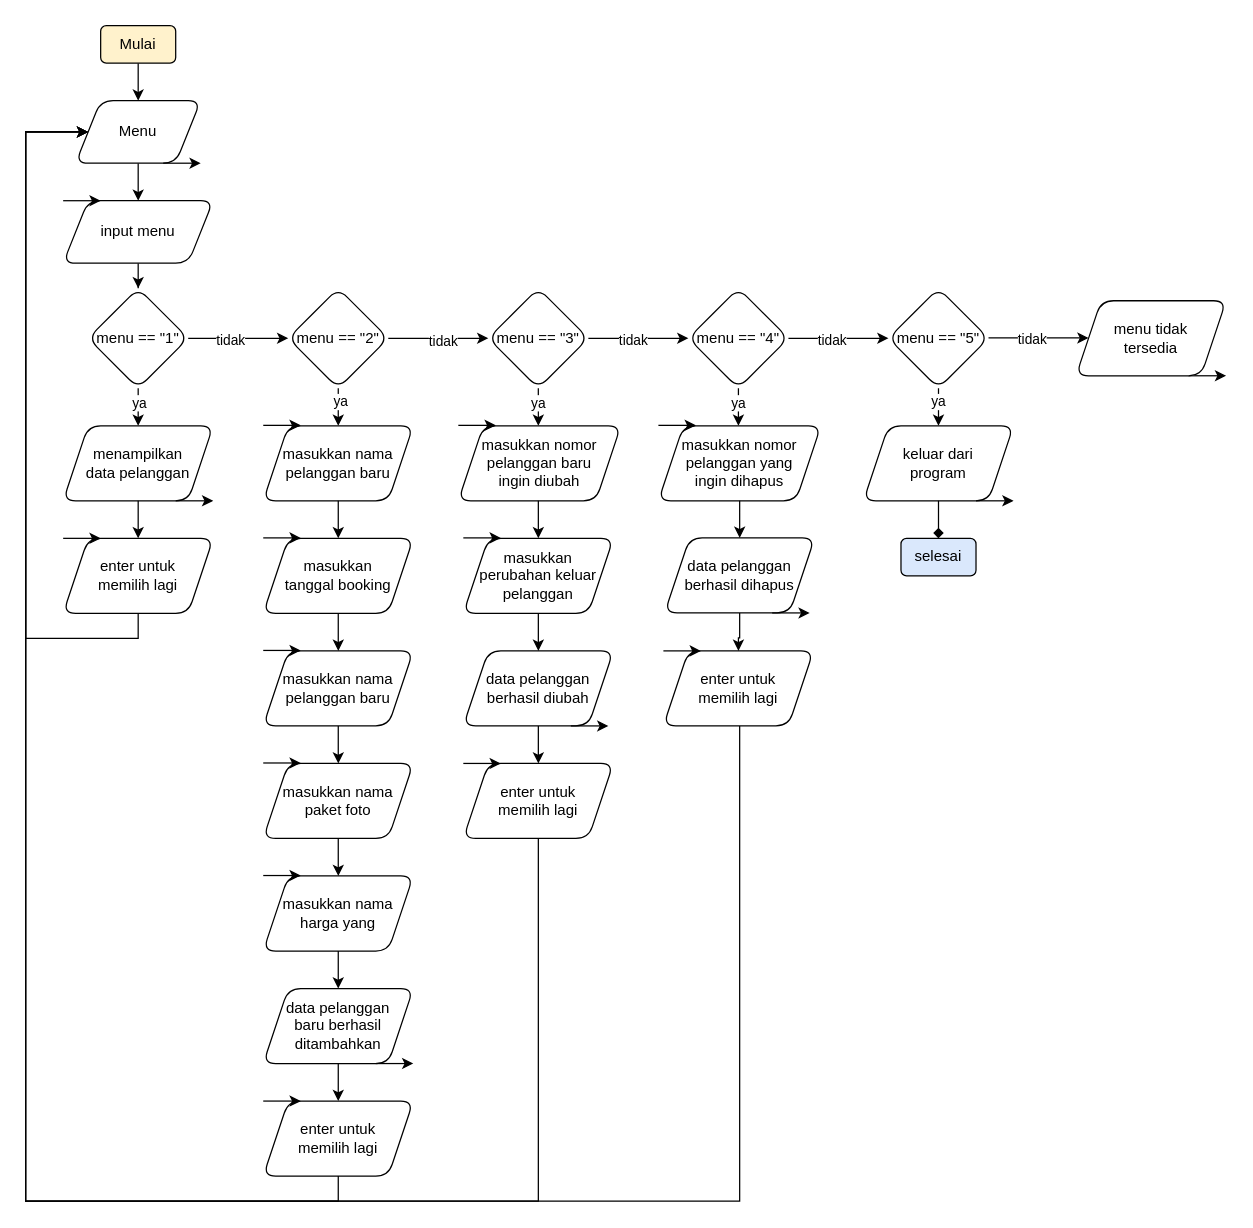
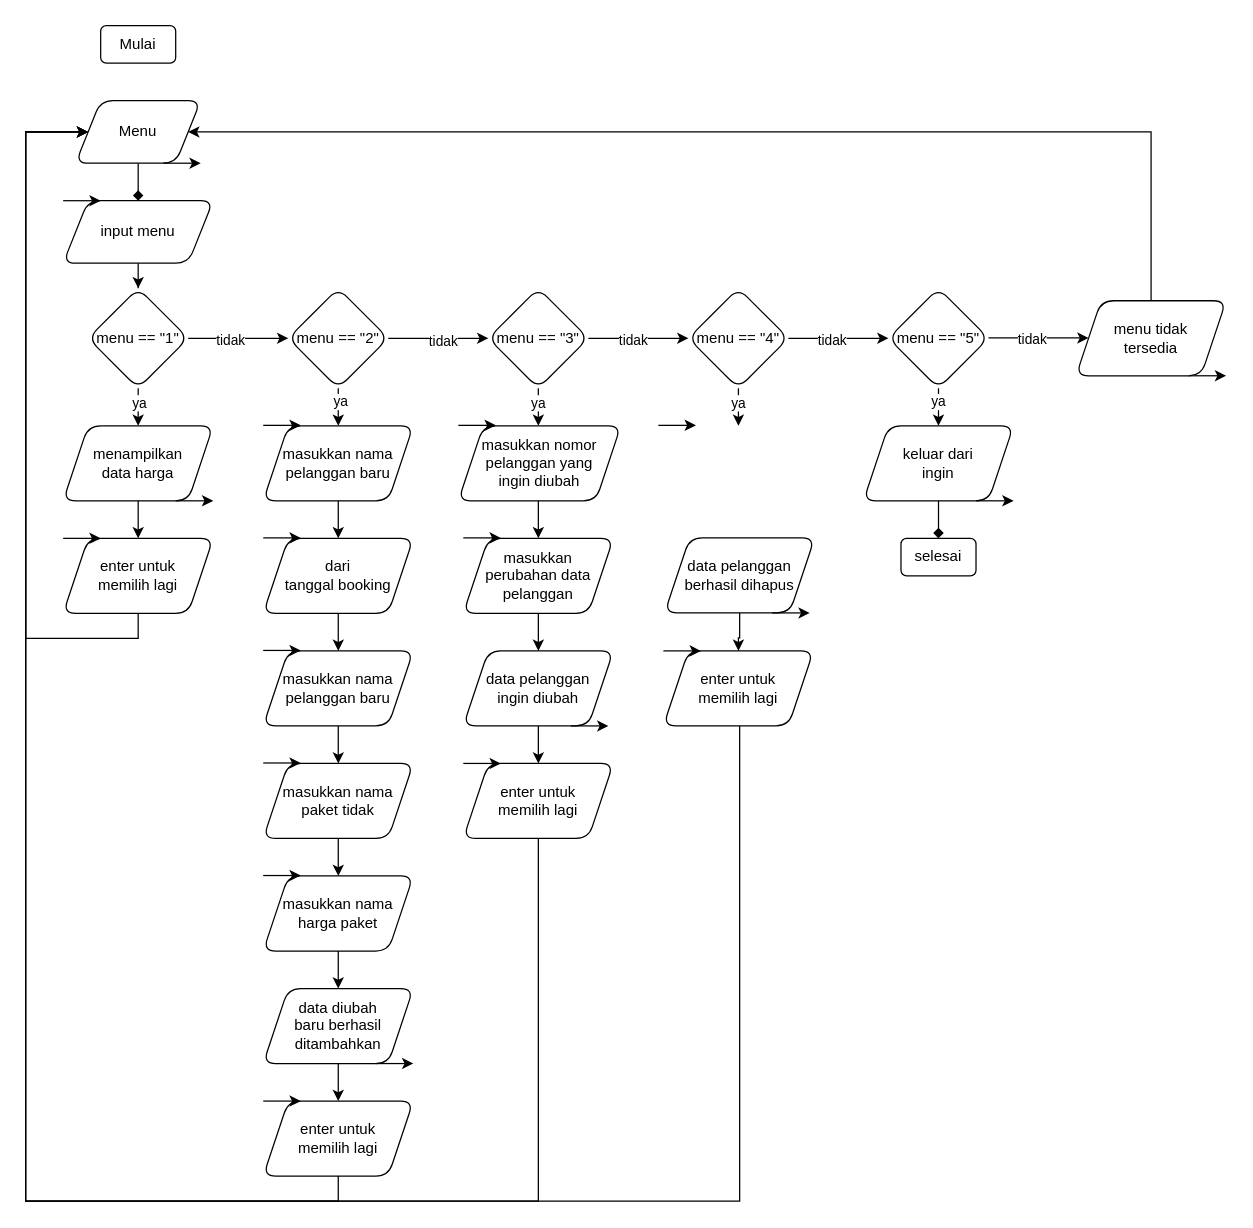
node "Mulai": fillcolor #fff2cc -> #ffffff
edge "Mulai" -> "Menu": removed
edge "menu tidak tersedia" -> "Menu": added
edge "Menu" -> "input menu": arrowhead classic -> diamond
node "menampilkan data pelanggan": label "menampilkan data pelanggan" -> "menampilkan data harga"
node "masukkan nomor pelanggan baru ingin diubah": label "masukkan nomor pelanggan baru ingin diubah" -> "masukkan nomor pelanggan yang ingin diubah"
node "masukkan nomor pelanggan yang ingin dihapus": removed
node "keluar dari program": label "keluar dari program" -> "keluar dari ingin"
edge "masukkan nomor pelanggan yang ingin dihapus" -> "data pelanggan berhasil dihapus": removed
node "selesai": fillcolor #dae8fc -> #ffffff
node "masukkan tanggal booking": label "masukkan tanggal booking" -> "dari tanggal booking"
node "masukkan perubahan keluar pelanggan": label "masukkan perubahan keluar pelanggan" -> "masukkan perubahan data pelanggan"
node "data pelanggan berhasil diubah": label "data pelanggan berhasil diubah" -> "data pelanggan ingin diubah"
node "masukkan nama paket foto": label "masukkan nama paket foto" -> "masukkan nama paket tidak"
node "masukkan nama harga yang": label "masukkan nama harga yang" -> "masukkan nama harga paket"
node "data pelanggan baru berhasil ditambahkan": label "data pelanggan baru berhasil ditambahkan" -> "data diubah baru berhasil ditambahkan"
